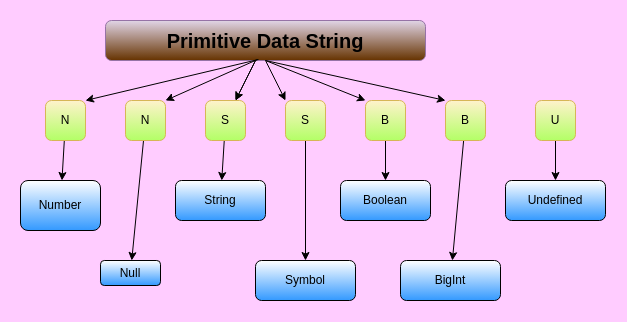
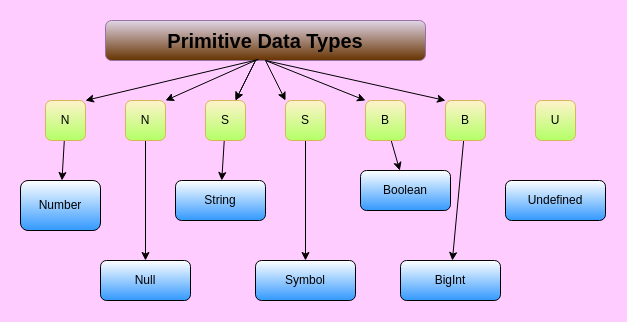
node "Primitive Data String": label "Primitive Data String" -> "Primitive Data Types"
edge "U" -> "Undefined": removed
node "Boolean": moved (386, 201) -> (406, 191)
node "Null": size 60x25 -> 90x40
